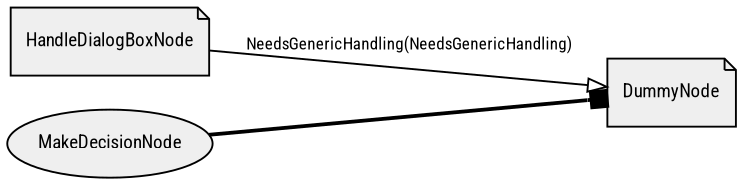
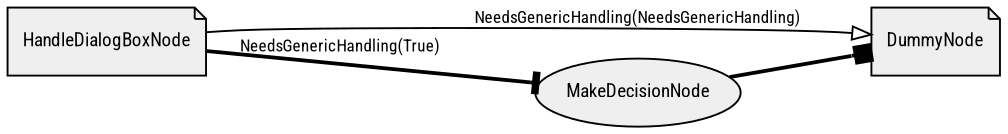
edge "HandleDialogBoxNode" -> "MakeDecisionNode": added, label "NeedsGenericHandling(True)"
